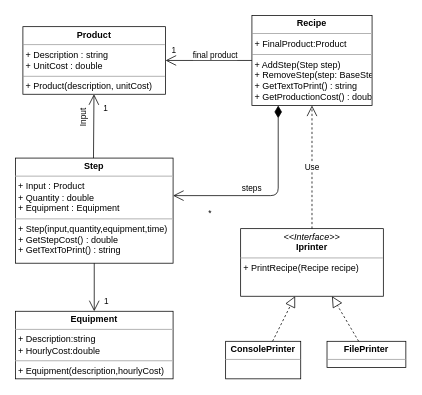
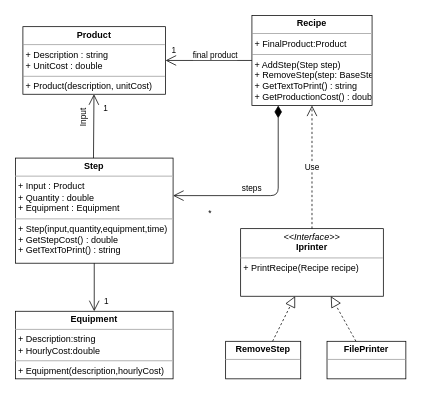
node "ConsolePrinter": label "ConsolePrinter" -> "RemoveStep"
node "FilePrinter": size 79x26 -> 79x38
